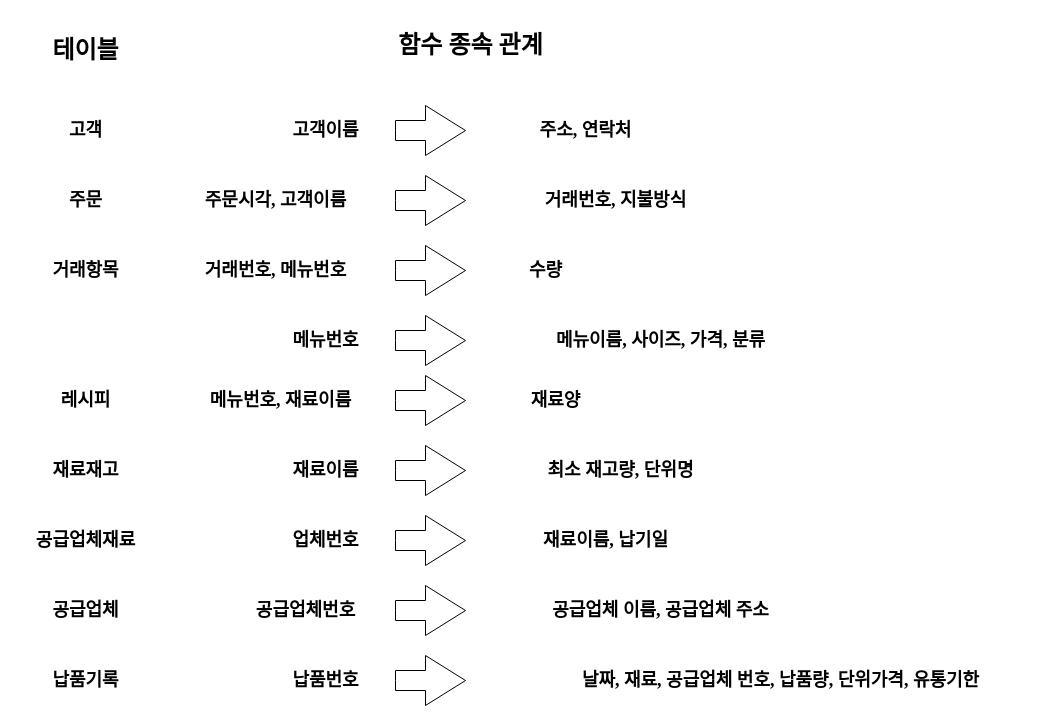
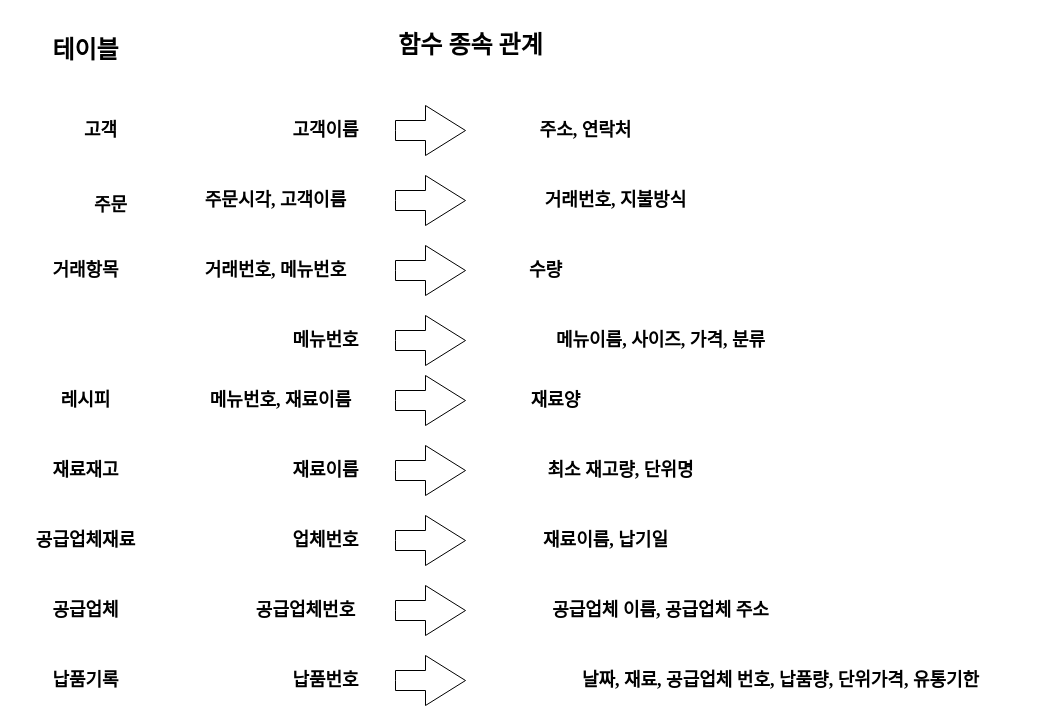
node "고객": moved (86, 131) -> (101, 131)
node "주문": moved (86, 201) -> (111, 206)
